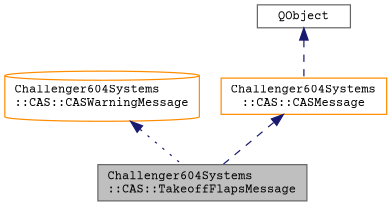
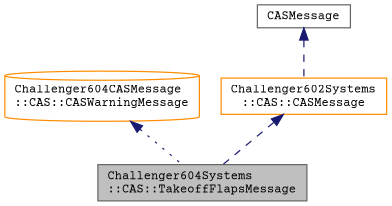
node "QObject": label "QObject" -> "CASMessage"
node "Challenger604Systems ::CAS::CASWarningMessage": label "Challenger604Systems ::CAS::CASWarningMessage" -> "Challenger604CASMessage ::CAS::CASWarningMessage"
node "Challenger604Systems ::CAS::CASMessage": label "Challenger604Systems ::CAS::CASMessage" -> "Challenger602Systems ::CAS::CASMessage"
